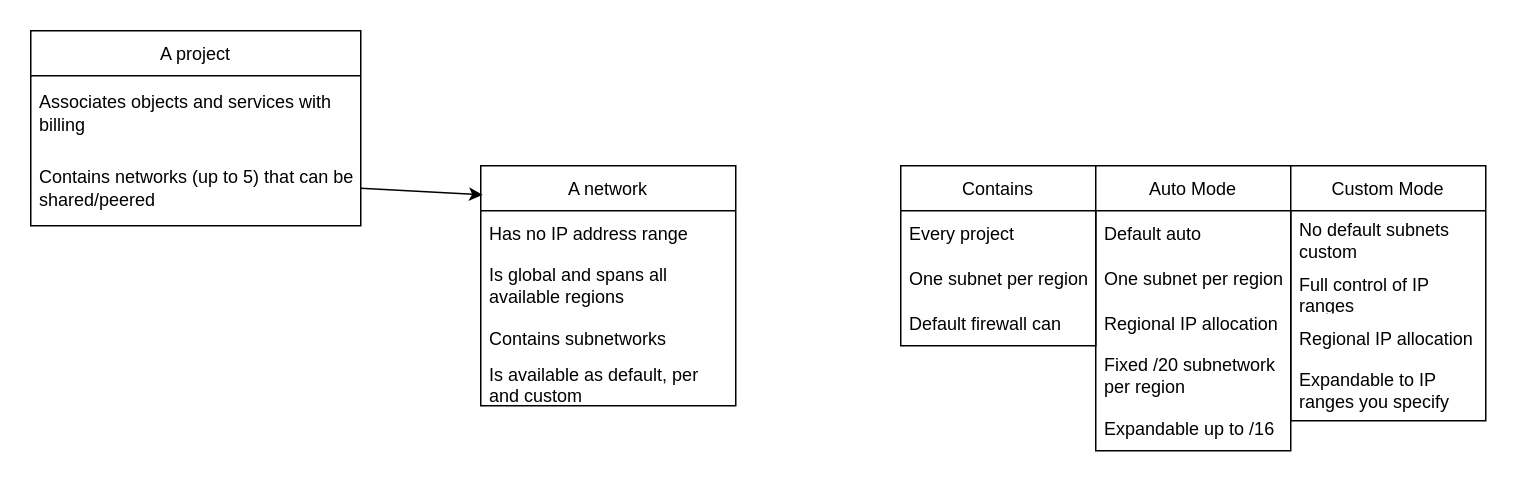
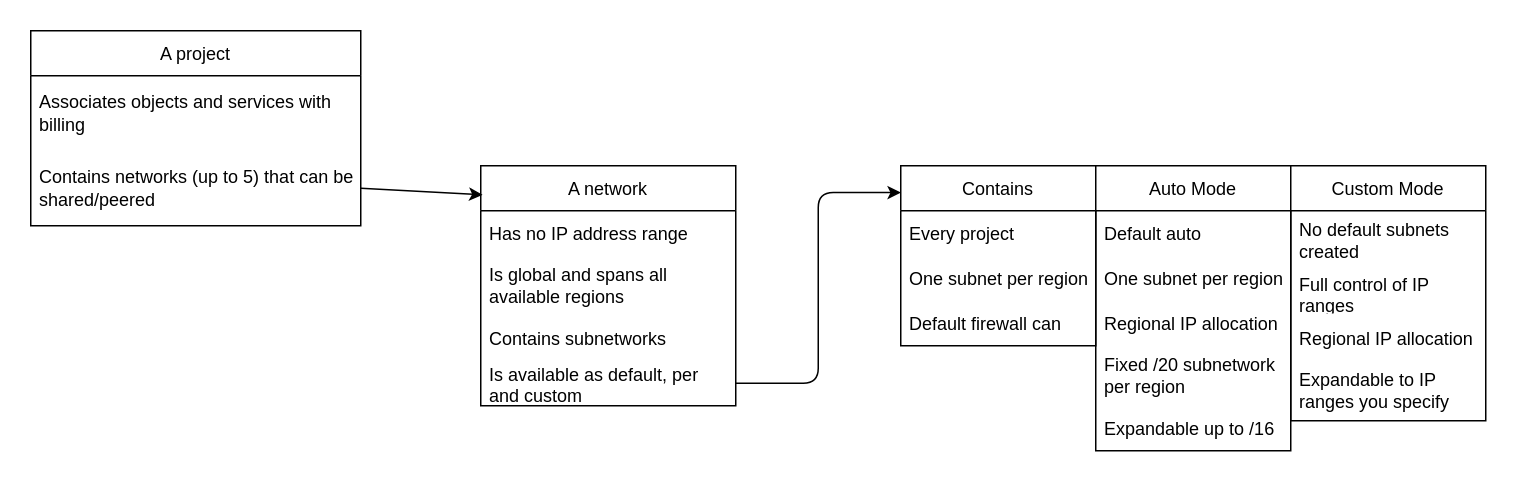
node "No default subnets custom": label "No default subnets custom" -> "No default subnets created"
edge "Is available as default, per and custom" -> "Contains": added
